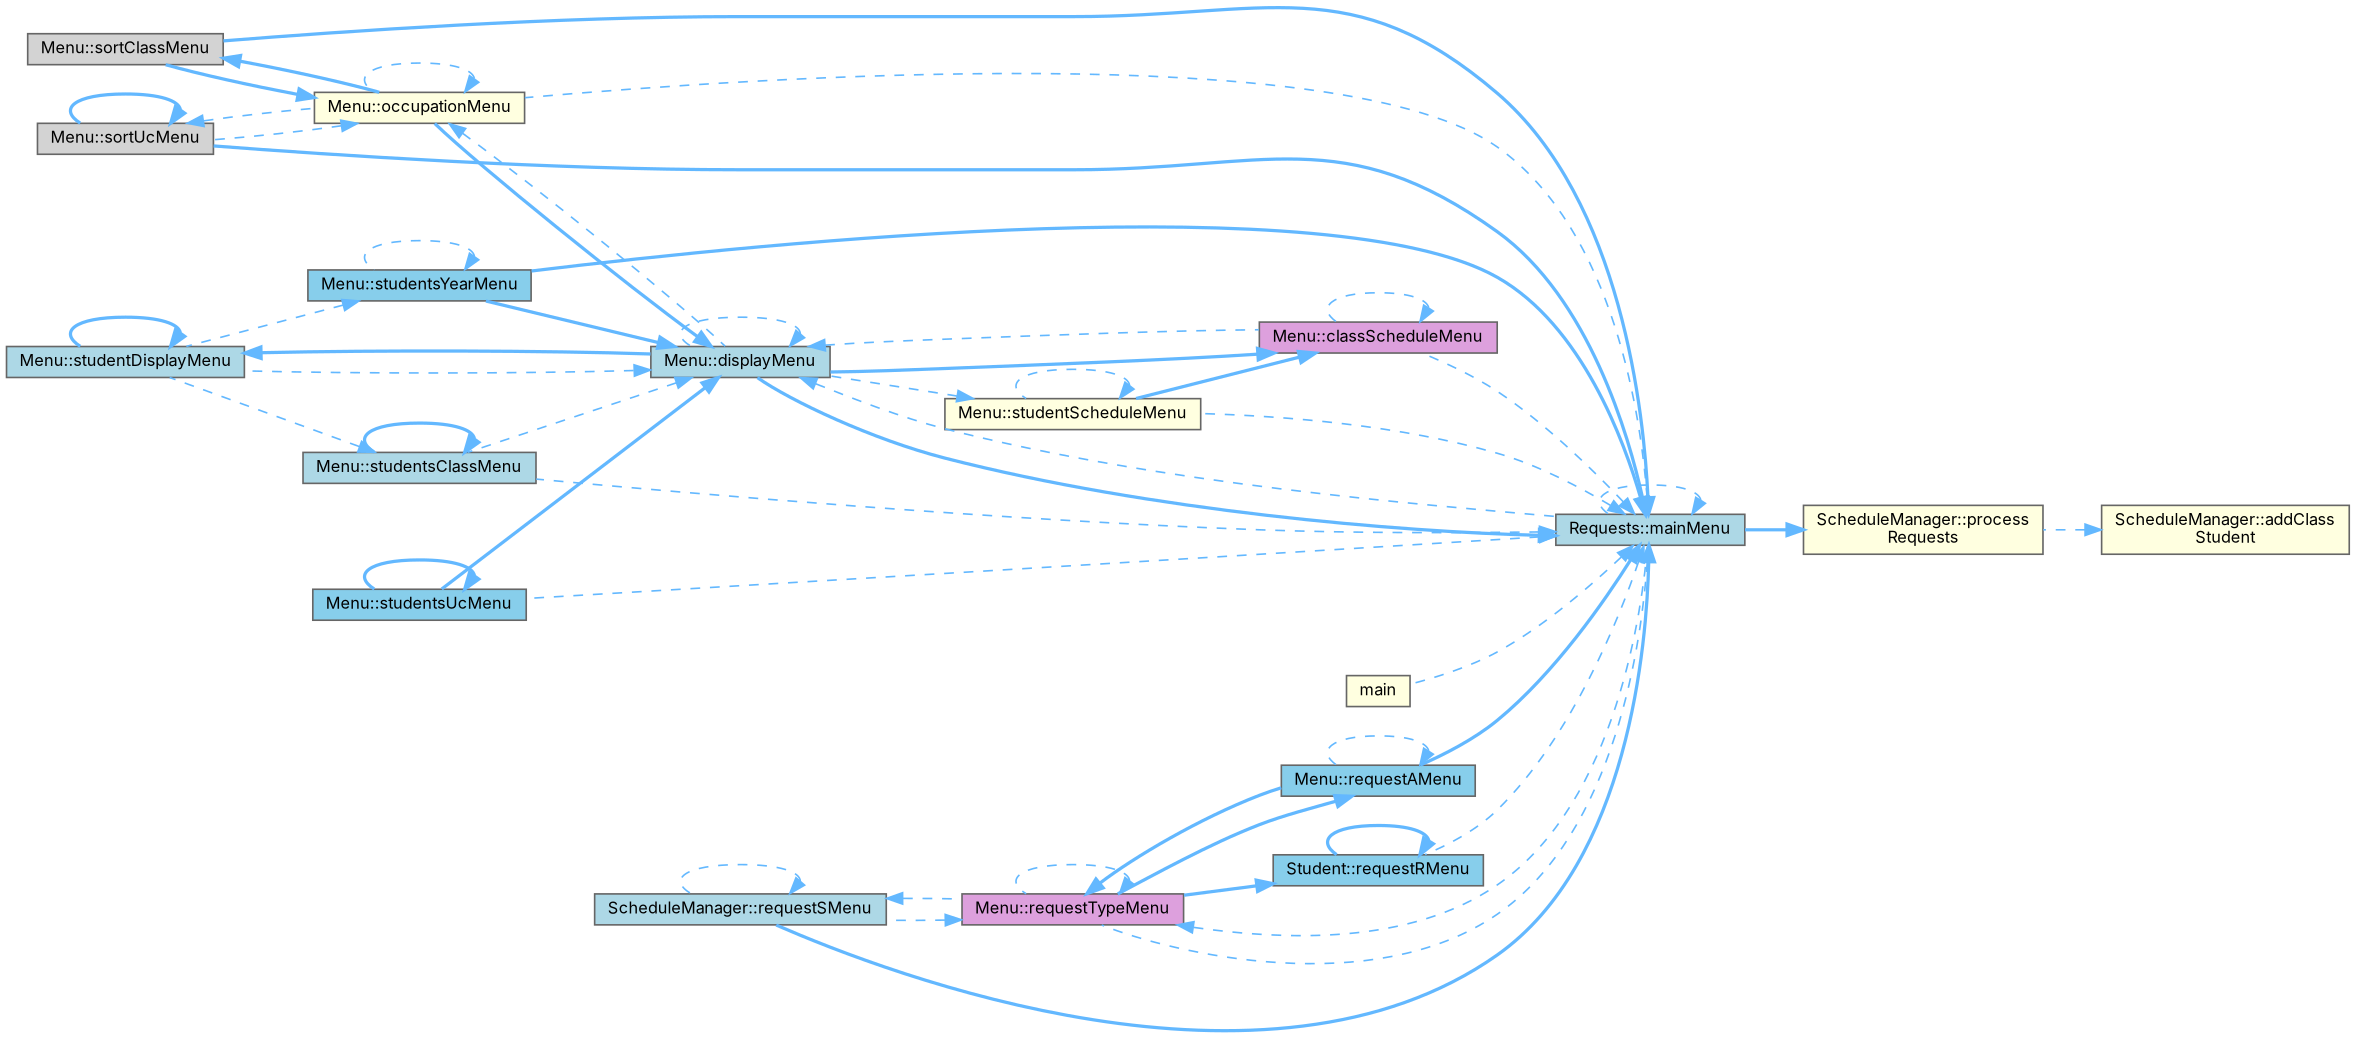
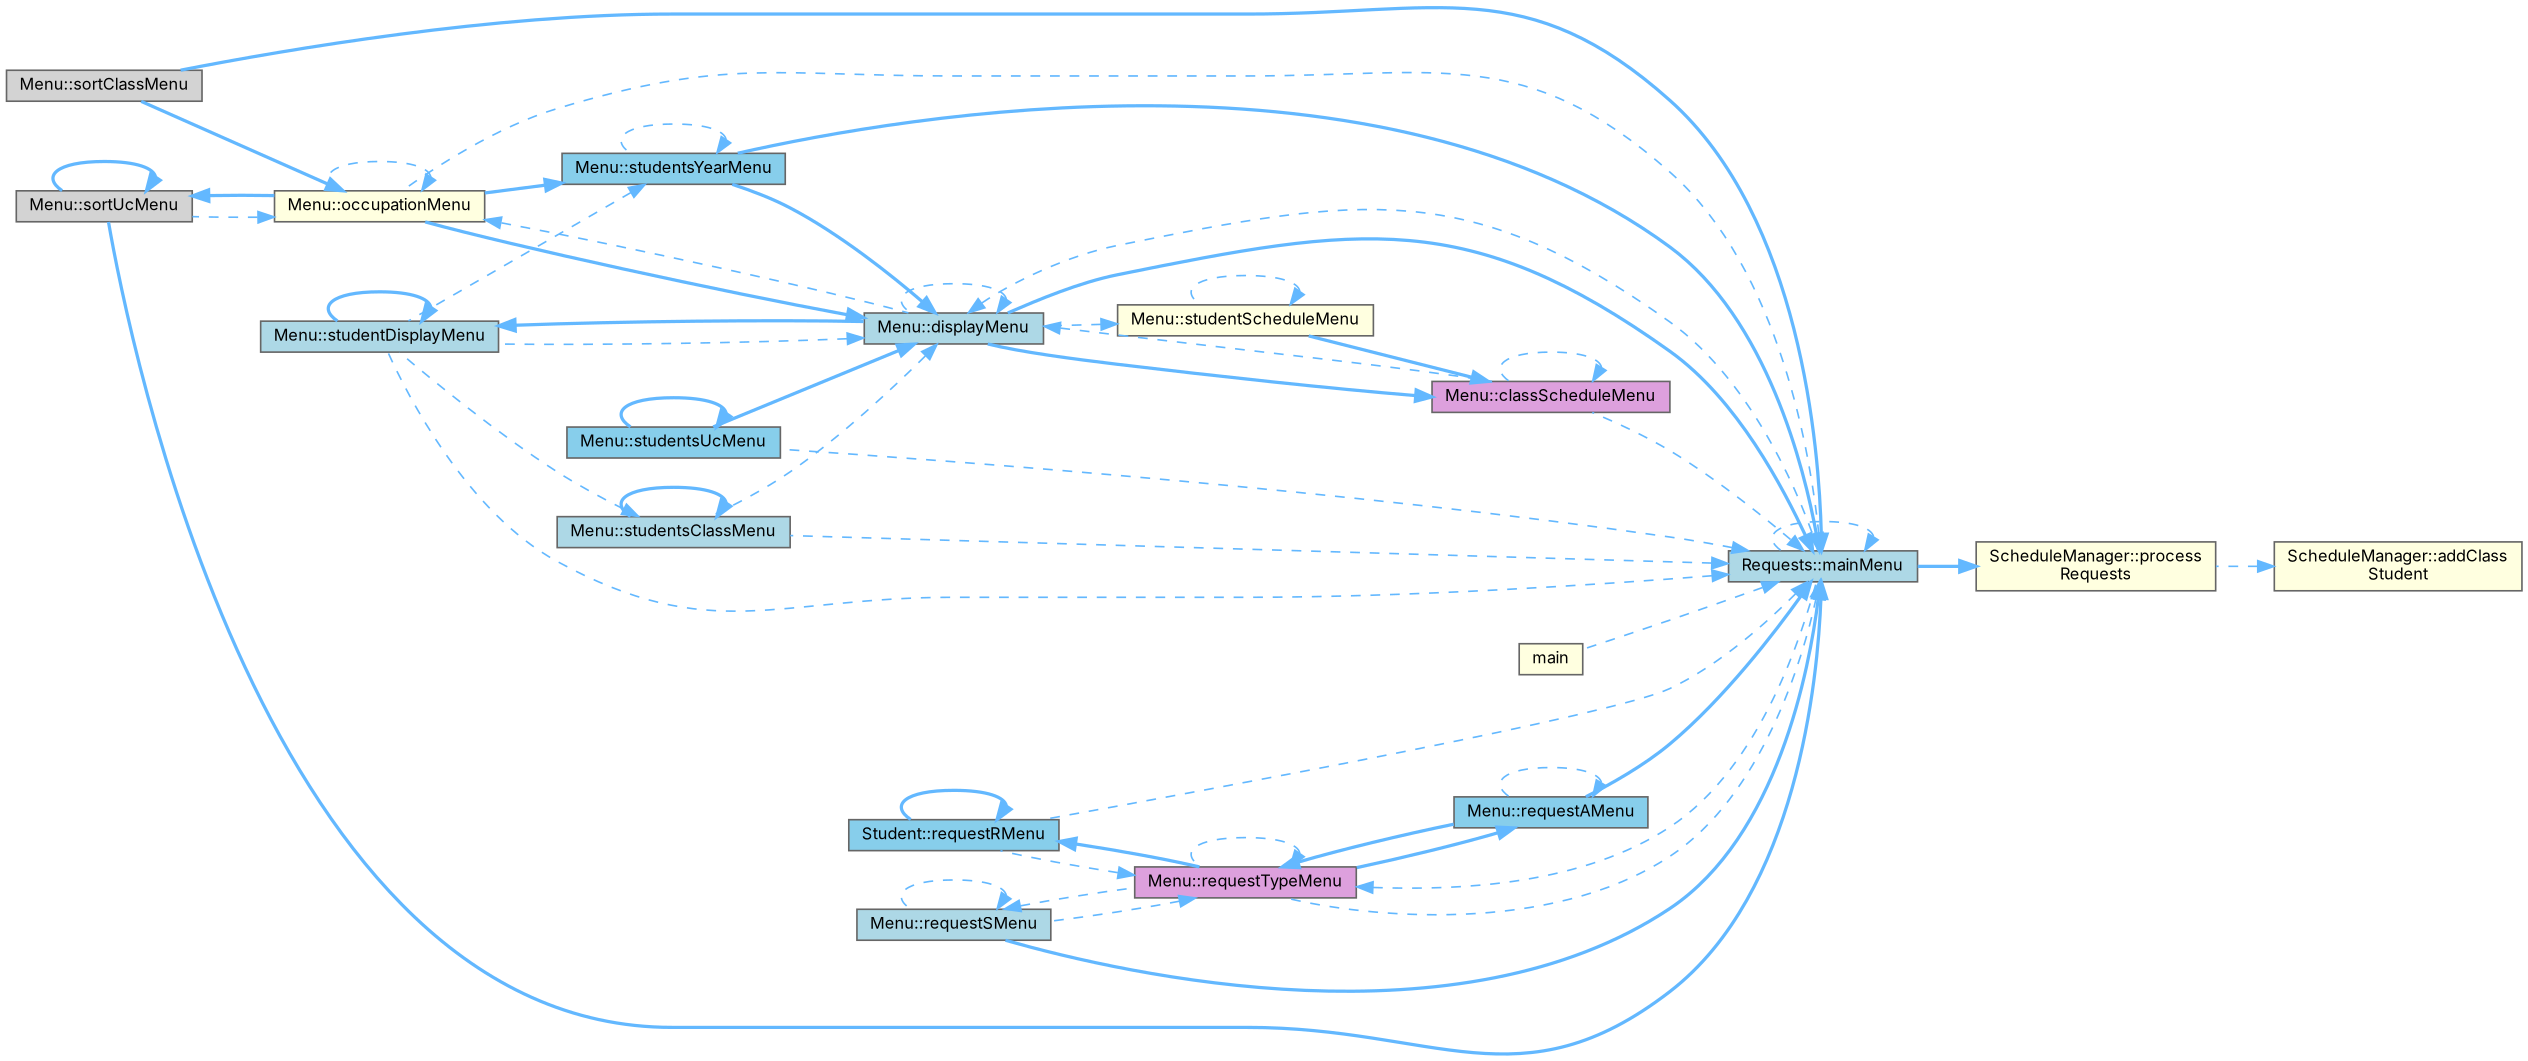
edge "Menu::occupationMenu" -> "Menu::sortClassMenu": now "Menu::occupationMenu" -> "Menu::studentsYearMenu"
edge "Menu::occupationMenu" -> "Menu::sortUcMenu": style dashed -> bold
edge "Menu::studentScheduleMenu" -> "Requests::mainMenu": now "Menu::studentDisplayMenu" -> "Requests::mainMenu"
edge "Student::requestRMenu" -> "Menu::requestTypeMenu": added
node "ScheduleManager::requestSMenu": label "ScheduleManager::requestSMenu" -> "Menu::requestSMenu"
